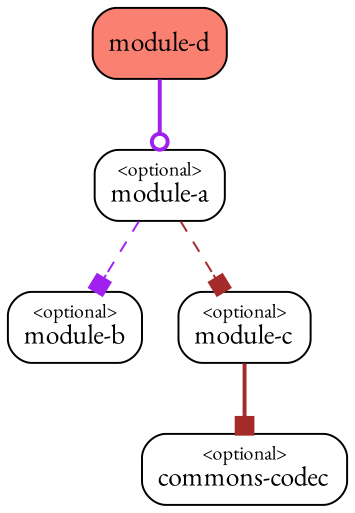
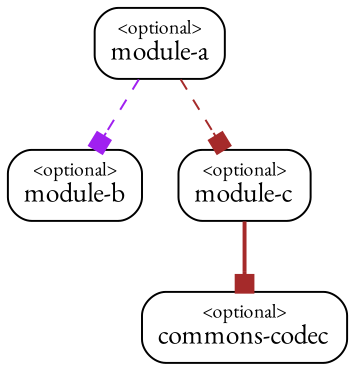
node "module-d": removed
